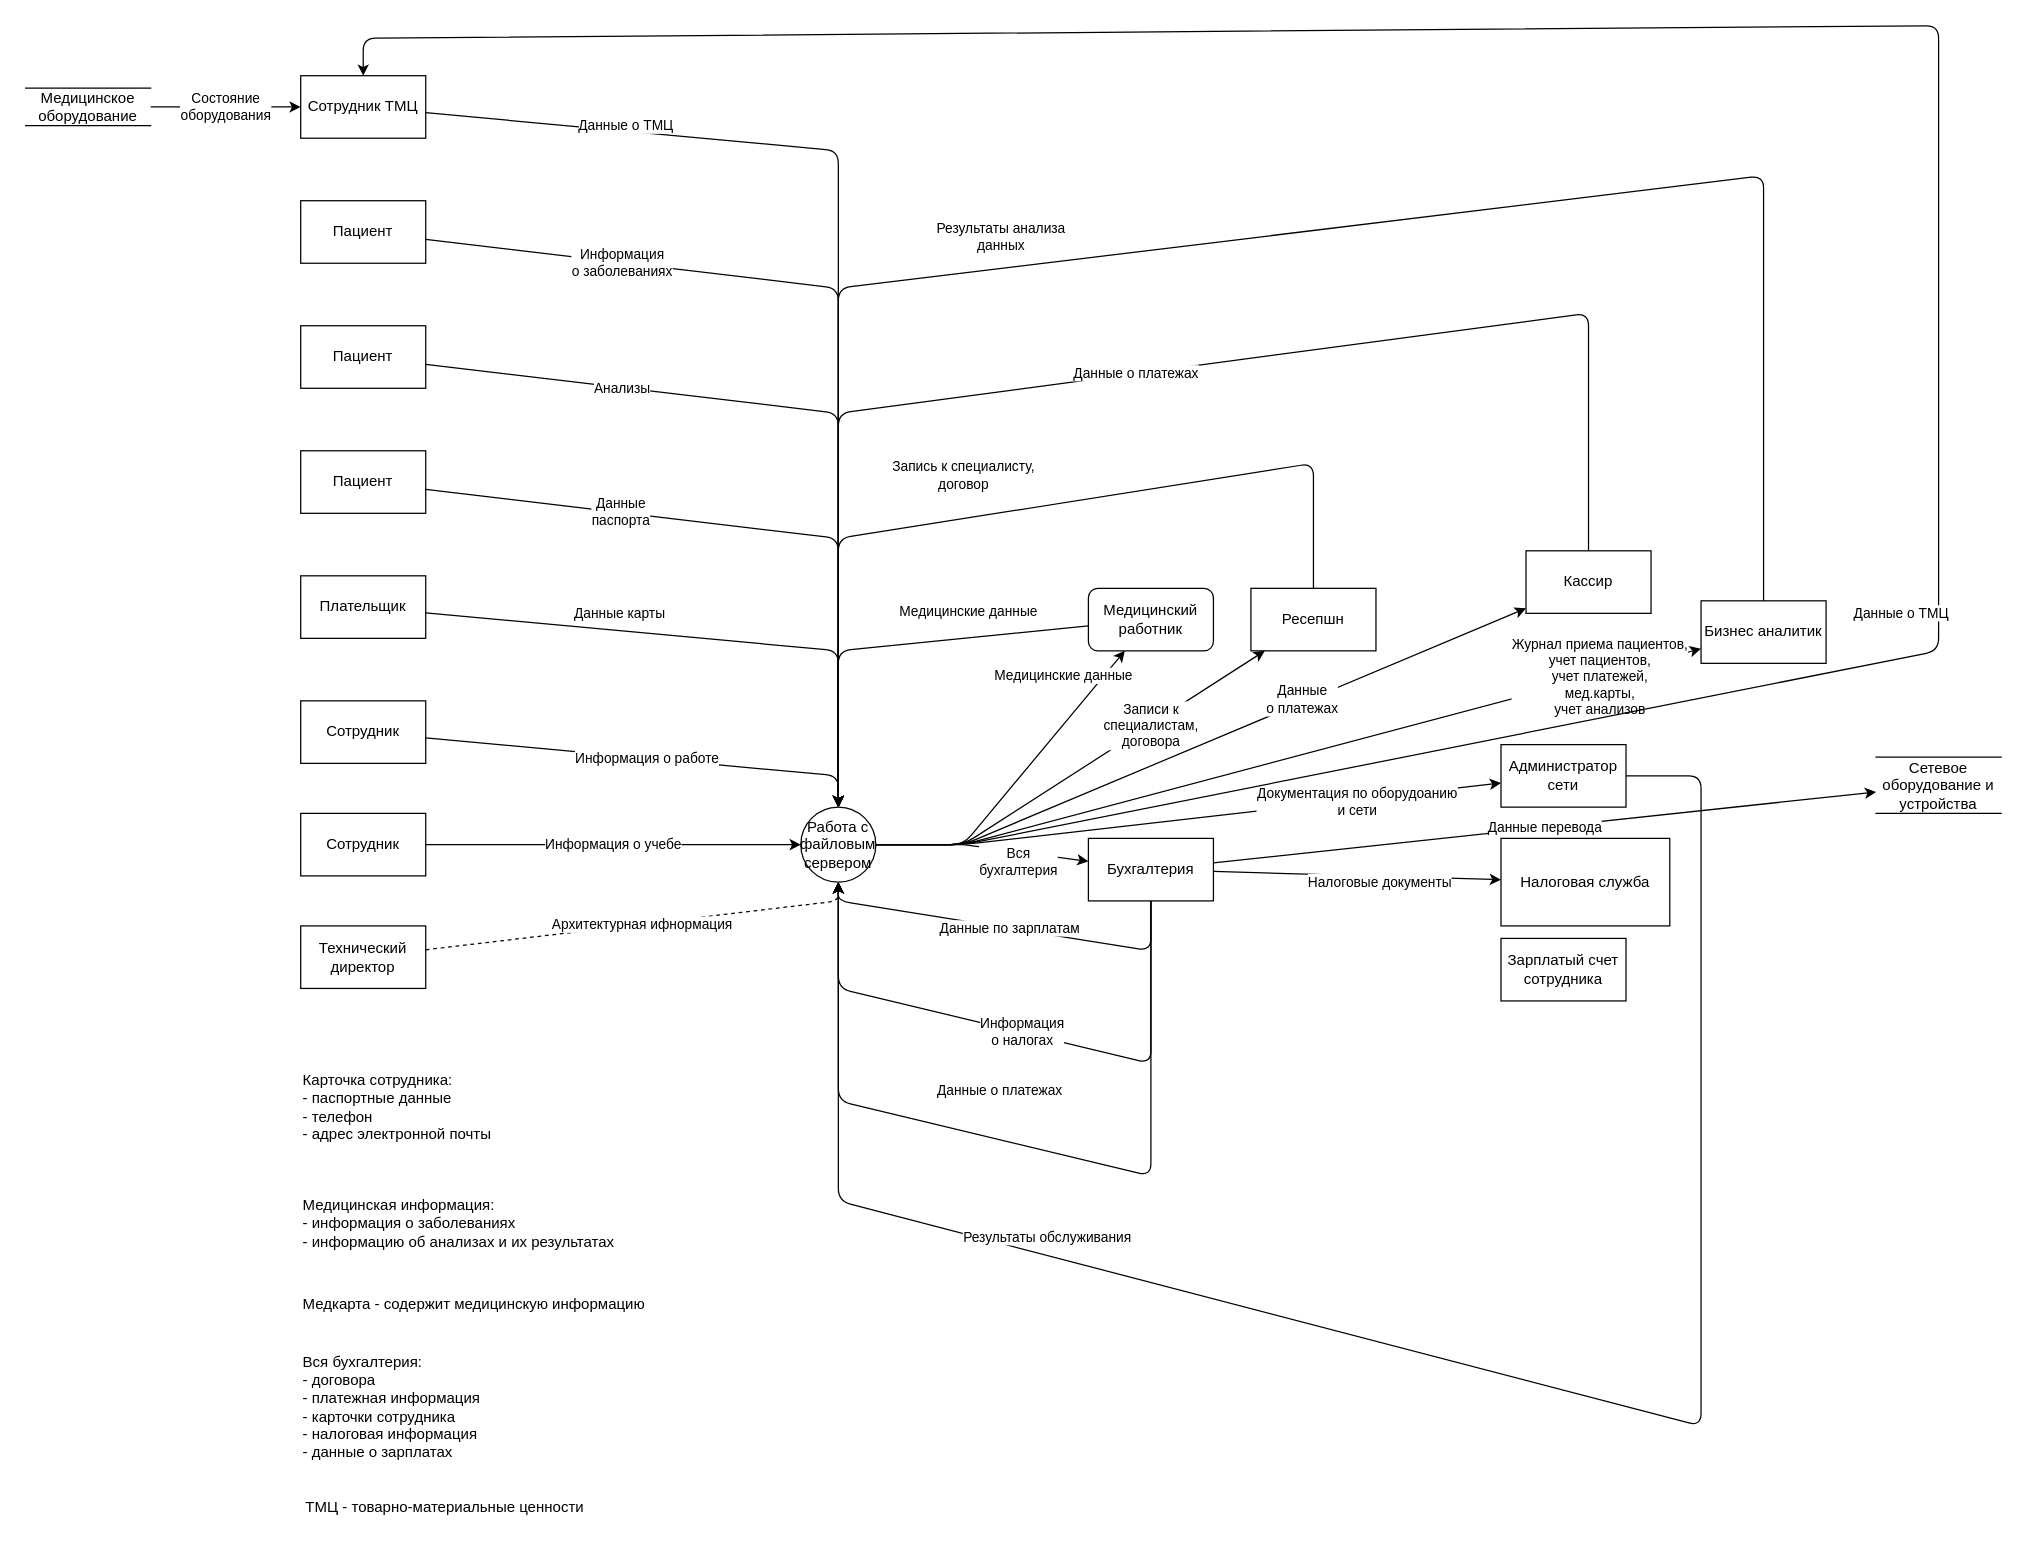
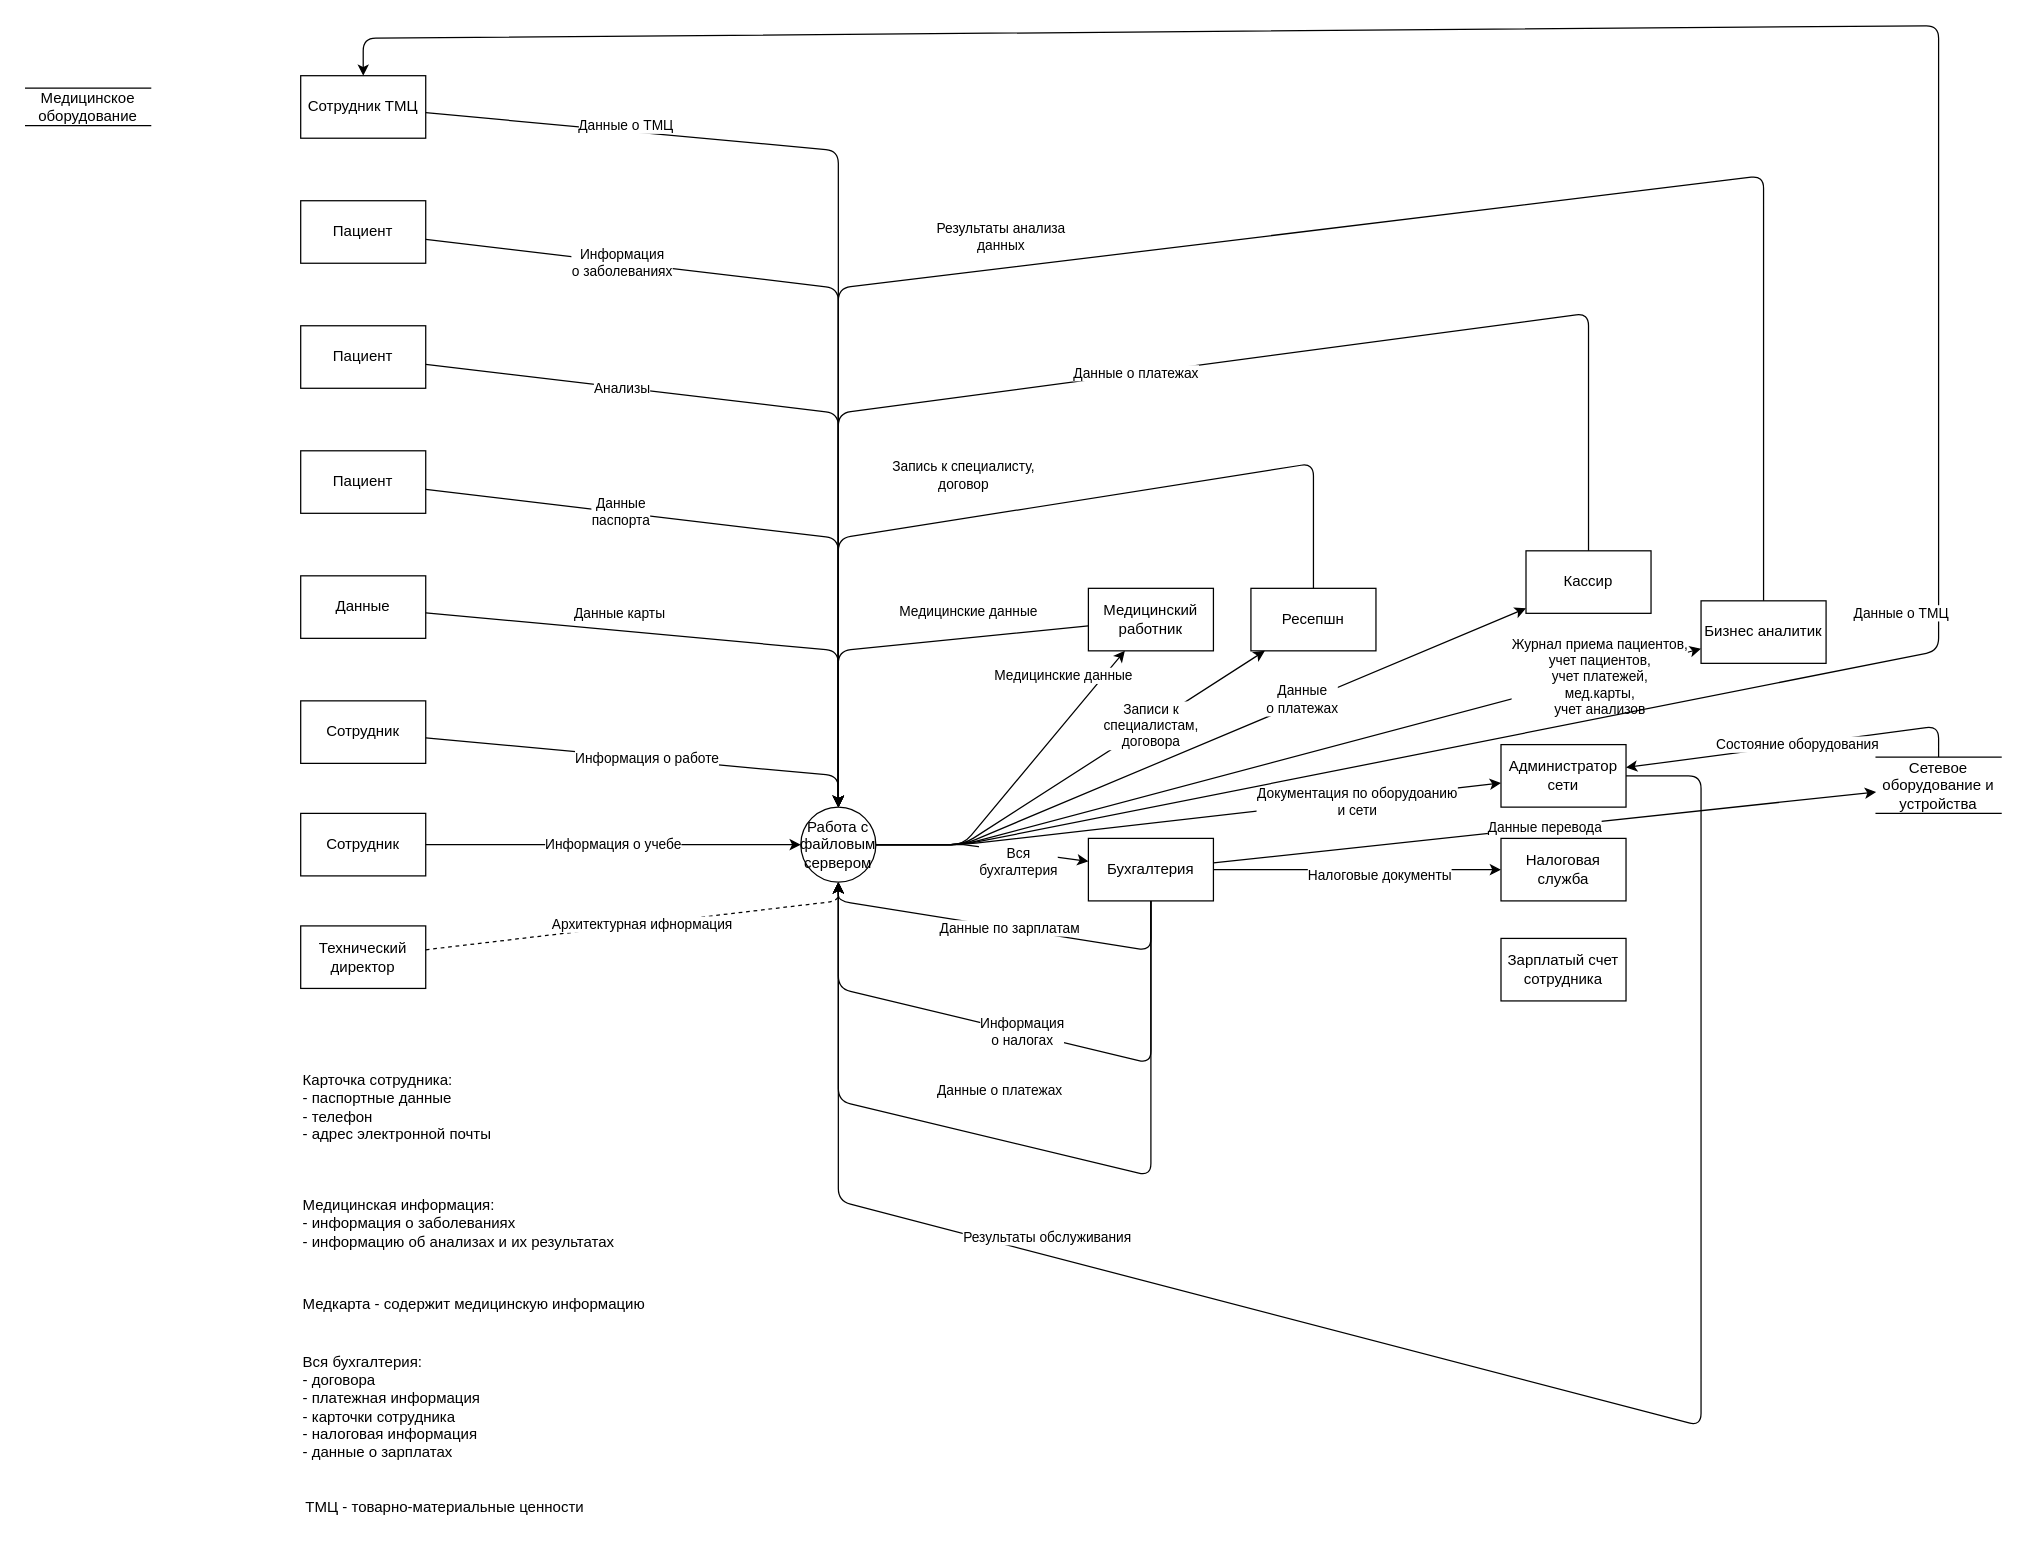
edge "Медицинское оборудование" -> "Сотрудник ТМЦ": removed, label "Состояние оборудования"
node "Плательщик": label "Плательщик" -> "Данные"
node "Медицинский работник": shape rounded rectangle -> rectangle
edge "Сетевое оборудование и устройства" -> "Администратор сети": added, label "Состояние оборудования"
node "Налоговая служба": size 169x88 -> 125x63
